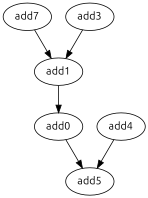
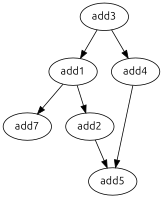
edge "add7" -> "add1": reversed
edge "add3" -> "add4": added
node "add0": label "add0" -> "add2"
